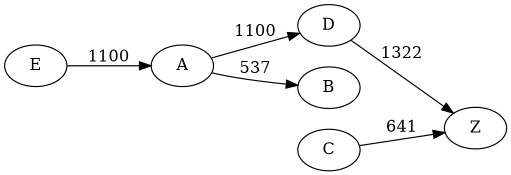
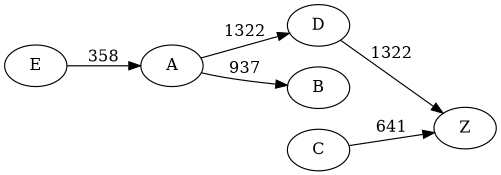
edge "A" -> "D": label "1100" -> "1322"
edge "E" -> "A": label "1100" -> "358"
edge "A" -> "B": label "537" -> "937"
